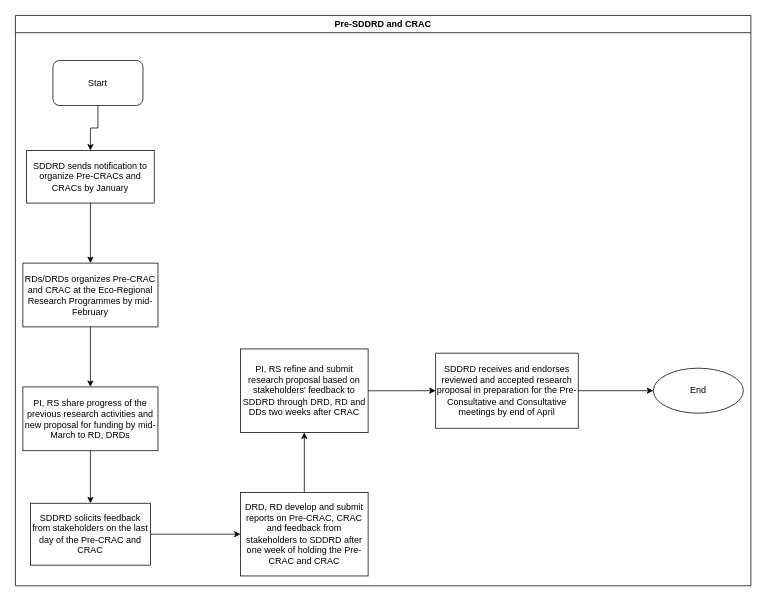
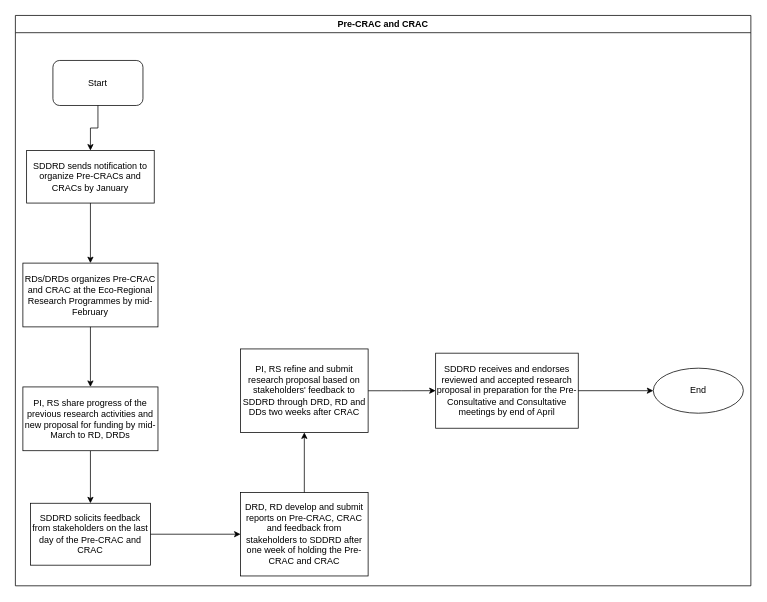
node "Pre-SDDRD and CRAC": label "Pre-SDDRD and CRAC" -> "Pre-CRAC and CRAC"
